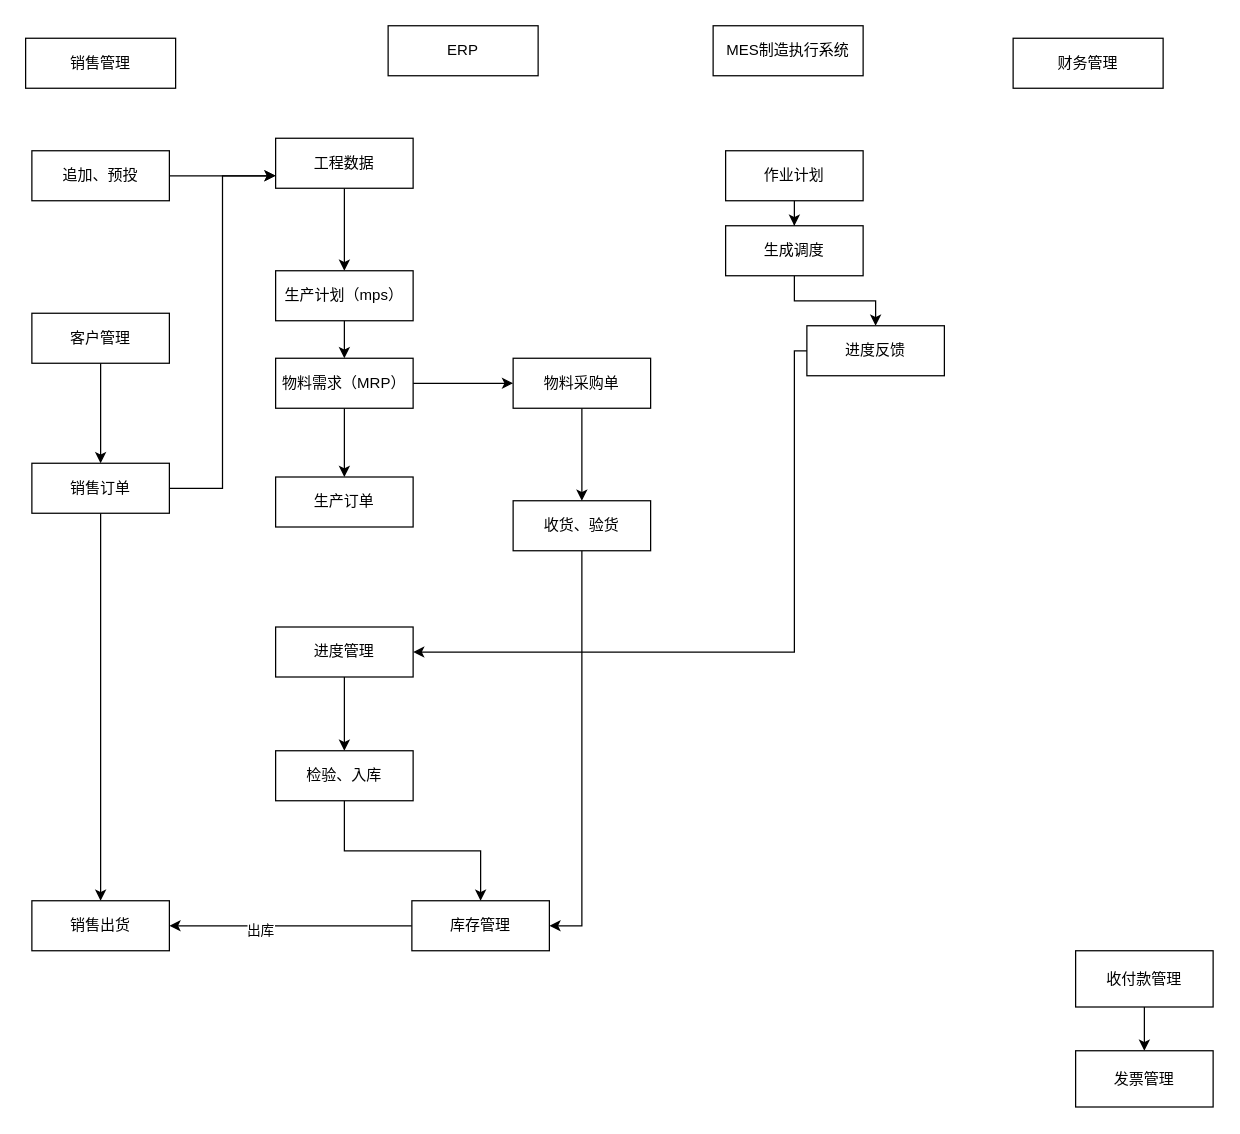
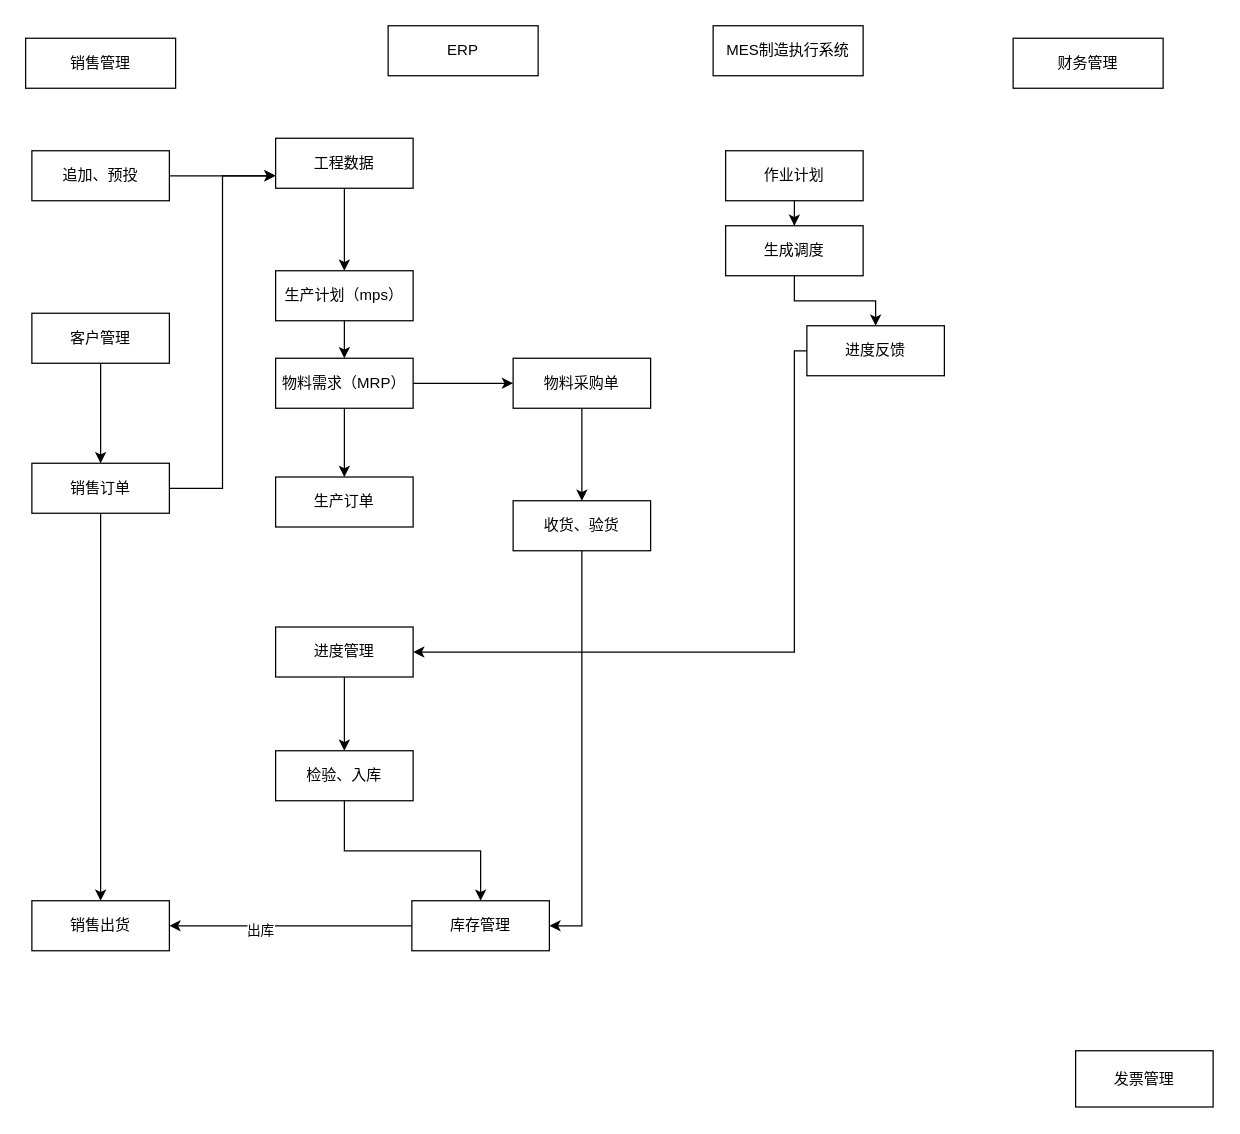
node "收付款管理": removed
edge "收付款管理" -> "发票管理": removed
